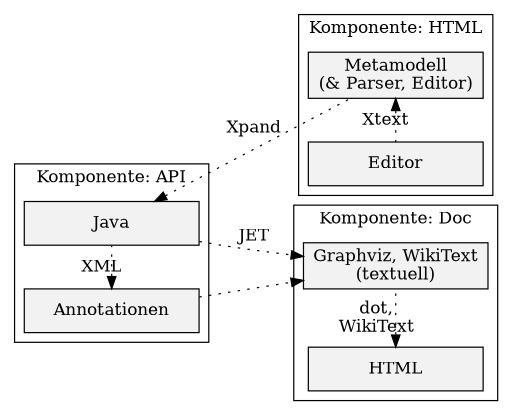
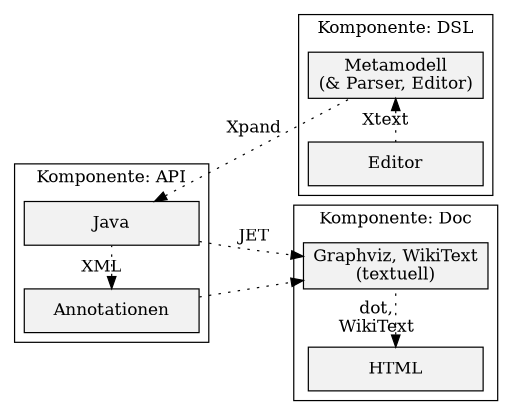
cluster "Komponente: HTML": label "Komponente: HTML" -> "Komponente: DSL"
